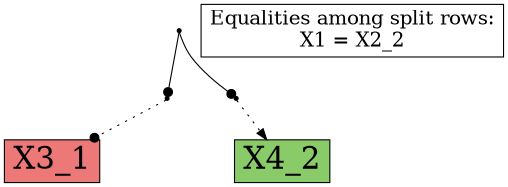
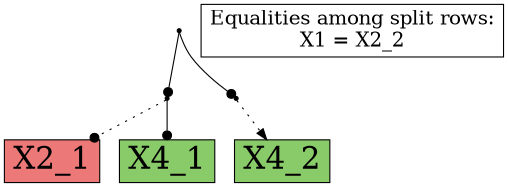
node "X3_1": label "X3_1" -> "X2_1"
node "X4_1": added
